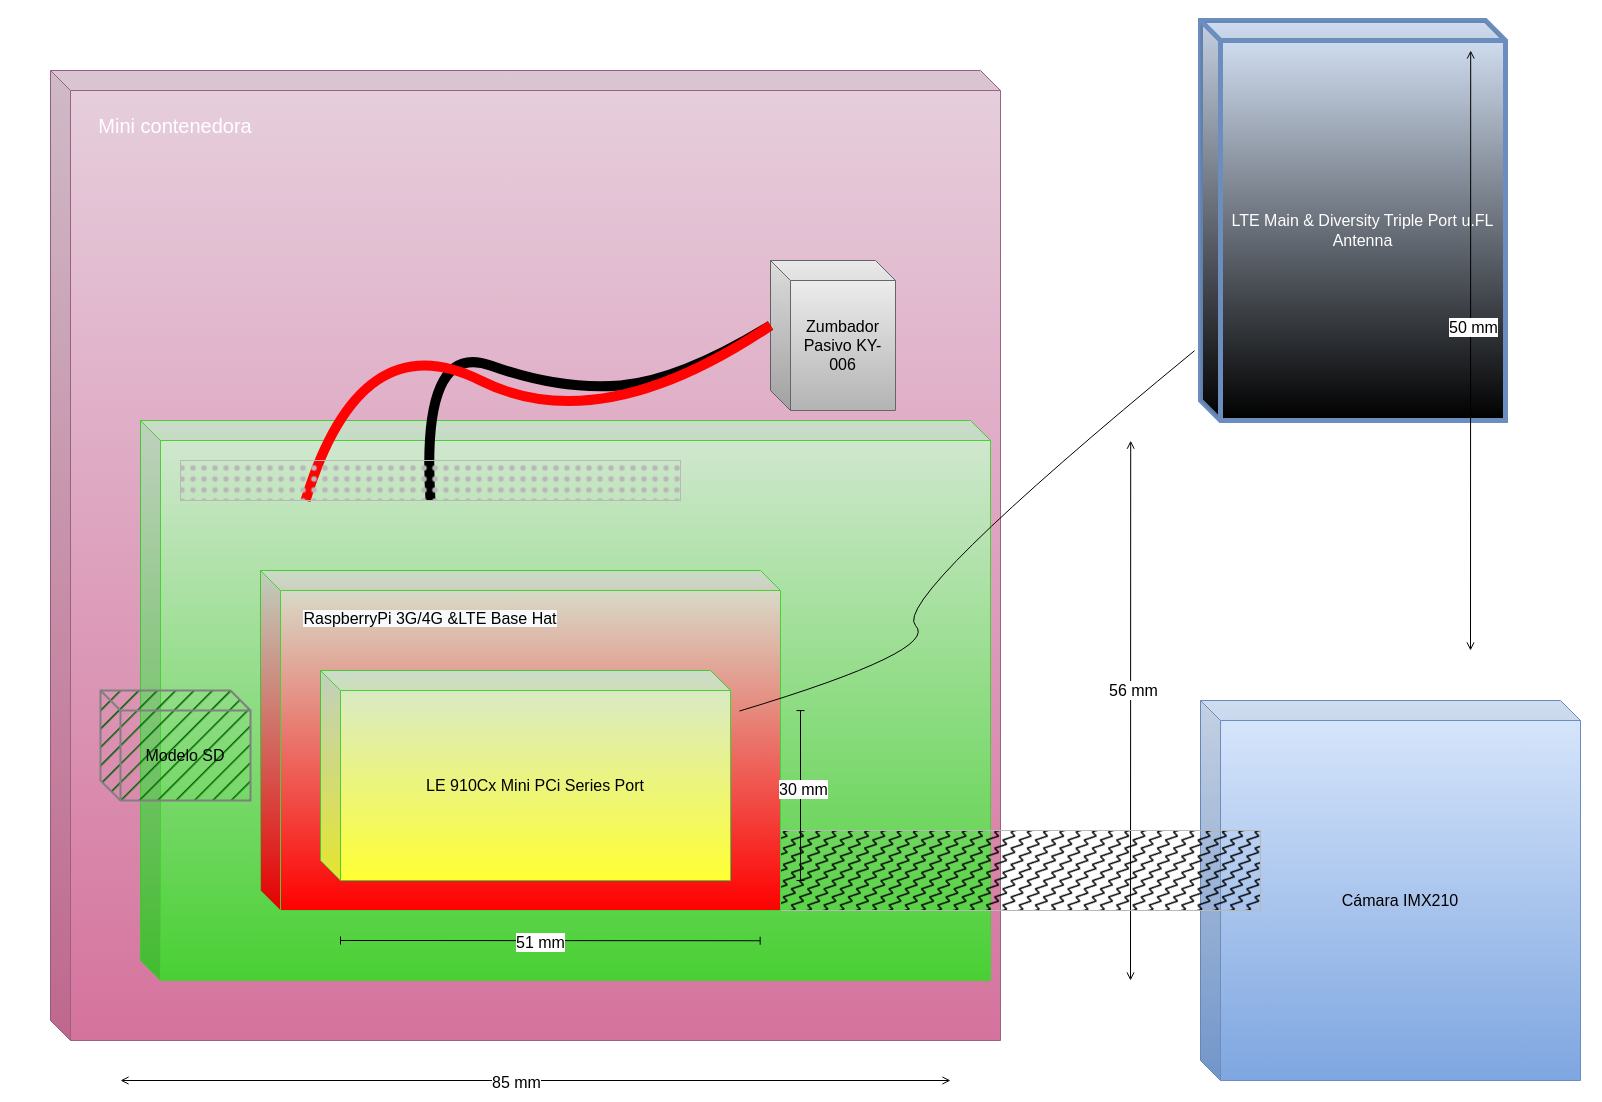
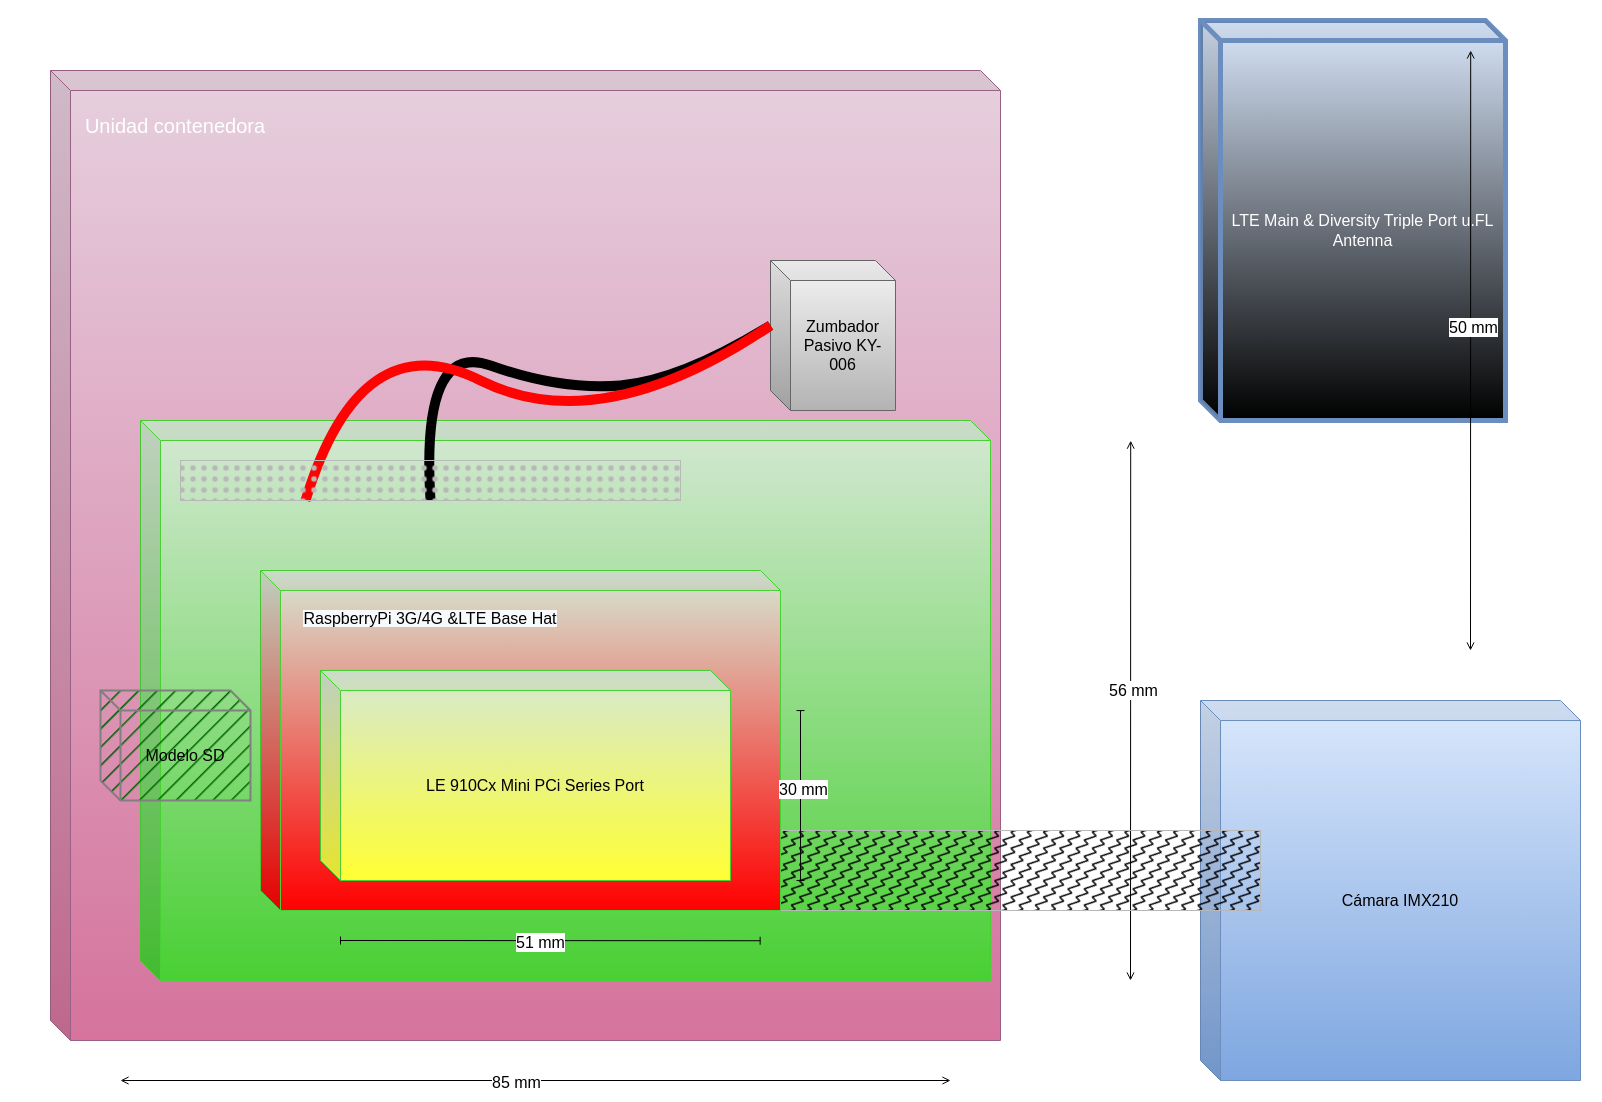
node "Mini contenedora": label "Mini contenedora" -> "Unidad contenedora"
edge "LTE Main & Diversity Triple Port u.FL Antenna" -- "LE 910Cx Mini PCi Series Port": removed
